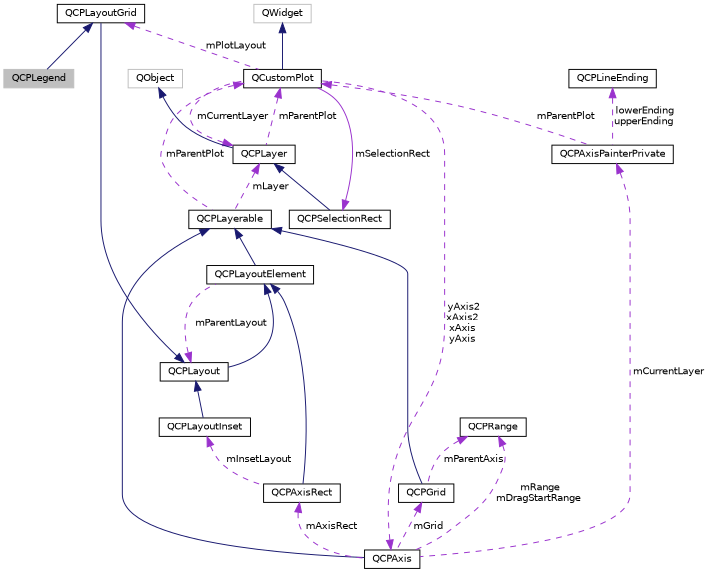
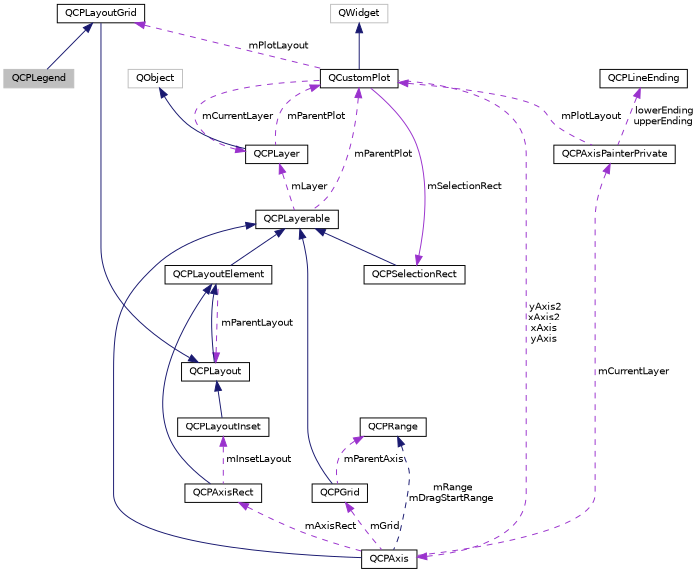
edge "QCPAxisPainterPrivate" -> "QCustomPlot": label " mParentPlot" -> " mPlotLayout"
edge "QCPSelectionRect" -> "QCPLayer": now "QCPSelectionRect" -> "QCPLayerable"
edge "QCPAxis" -> "QCPRange": color darkorchid3 -> midnightblue
